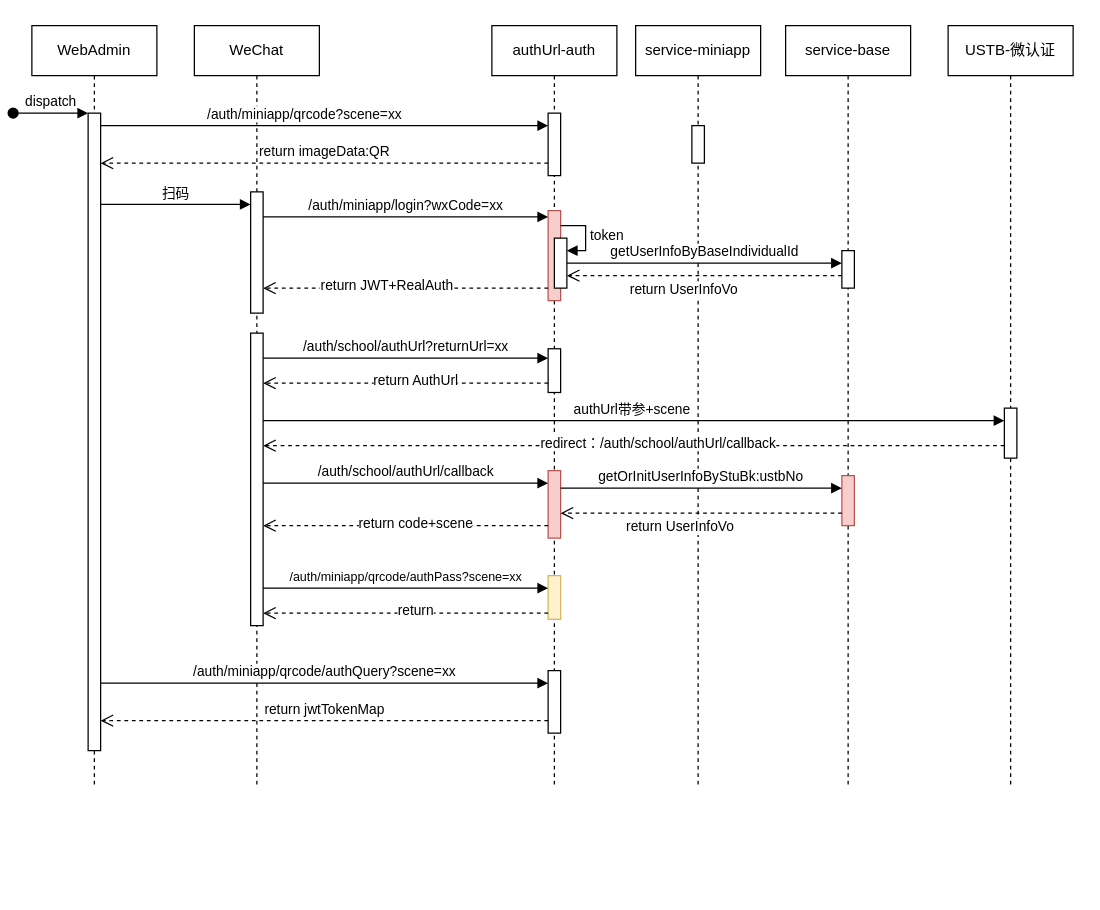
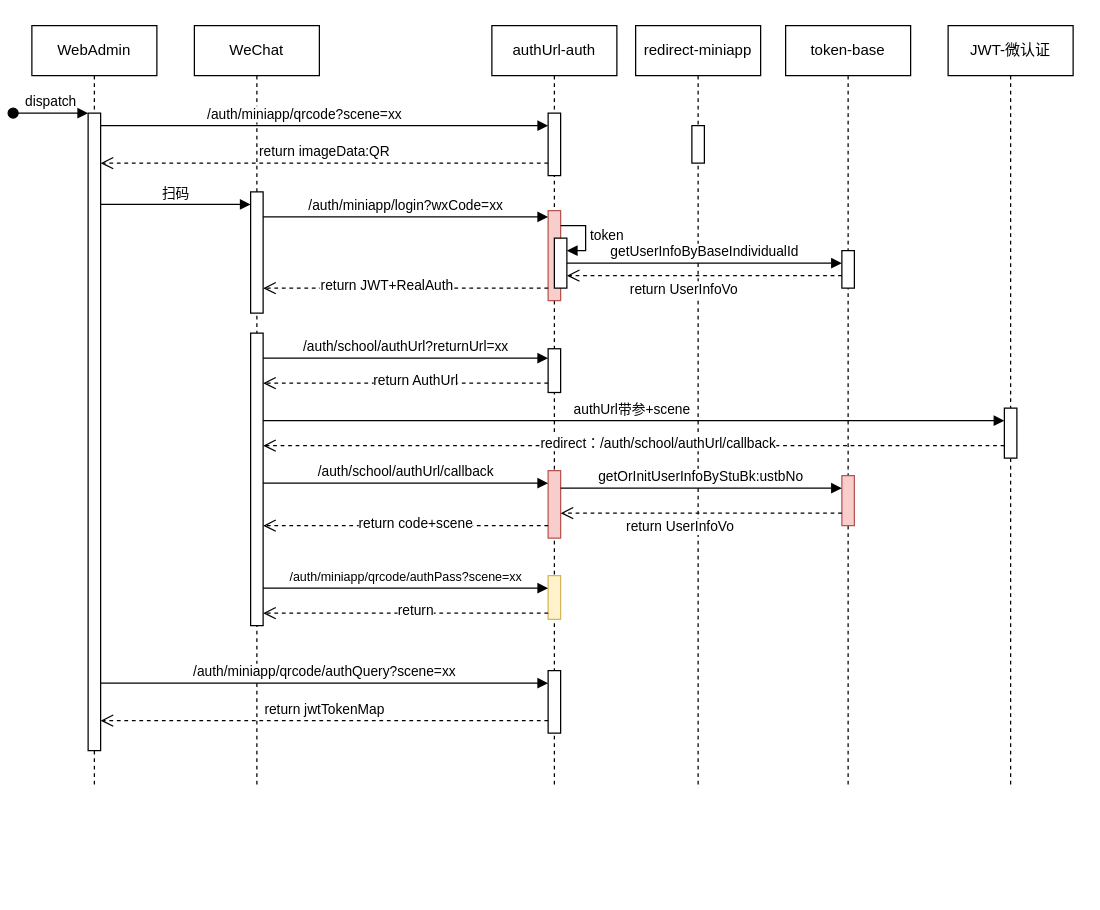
node "service-miniapp": label "service-miniapp" -> "redirect-miniapp"
node "service-base": label "service-base" -> "token-base"
node "USTB-微认证": label "USTB-微认证" -> "JWT-微认证"
